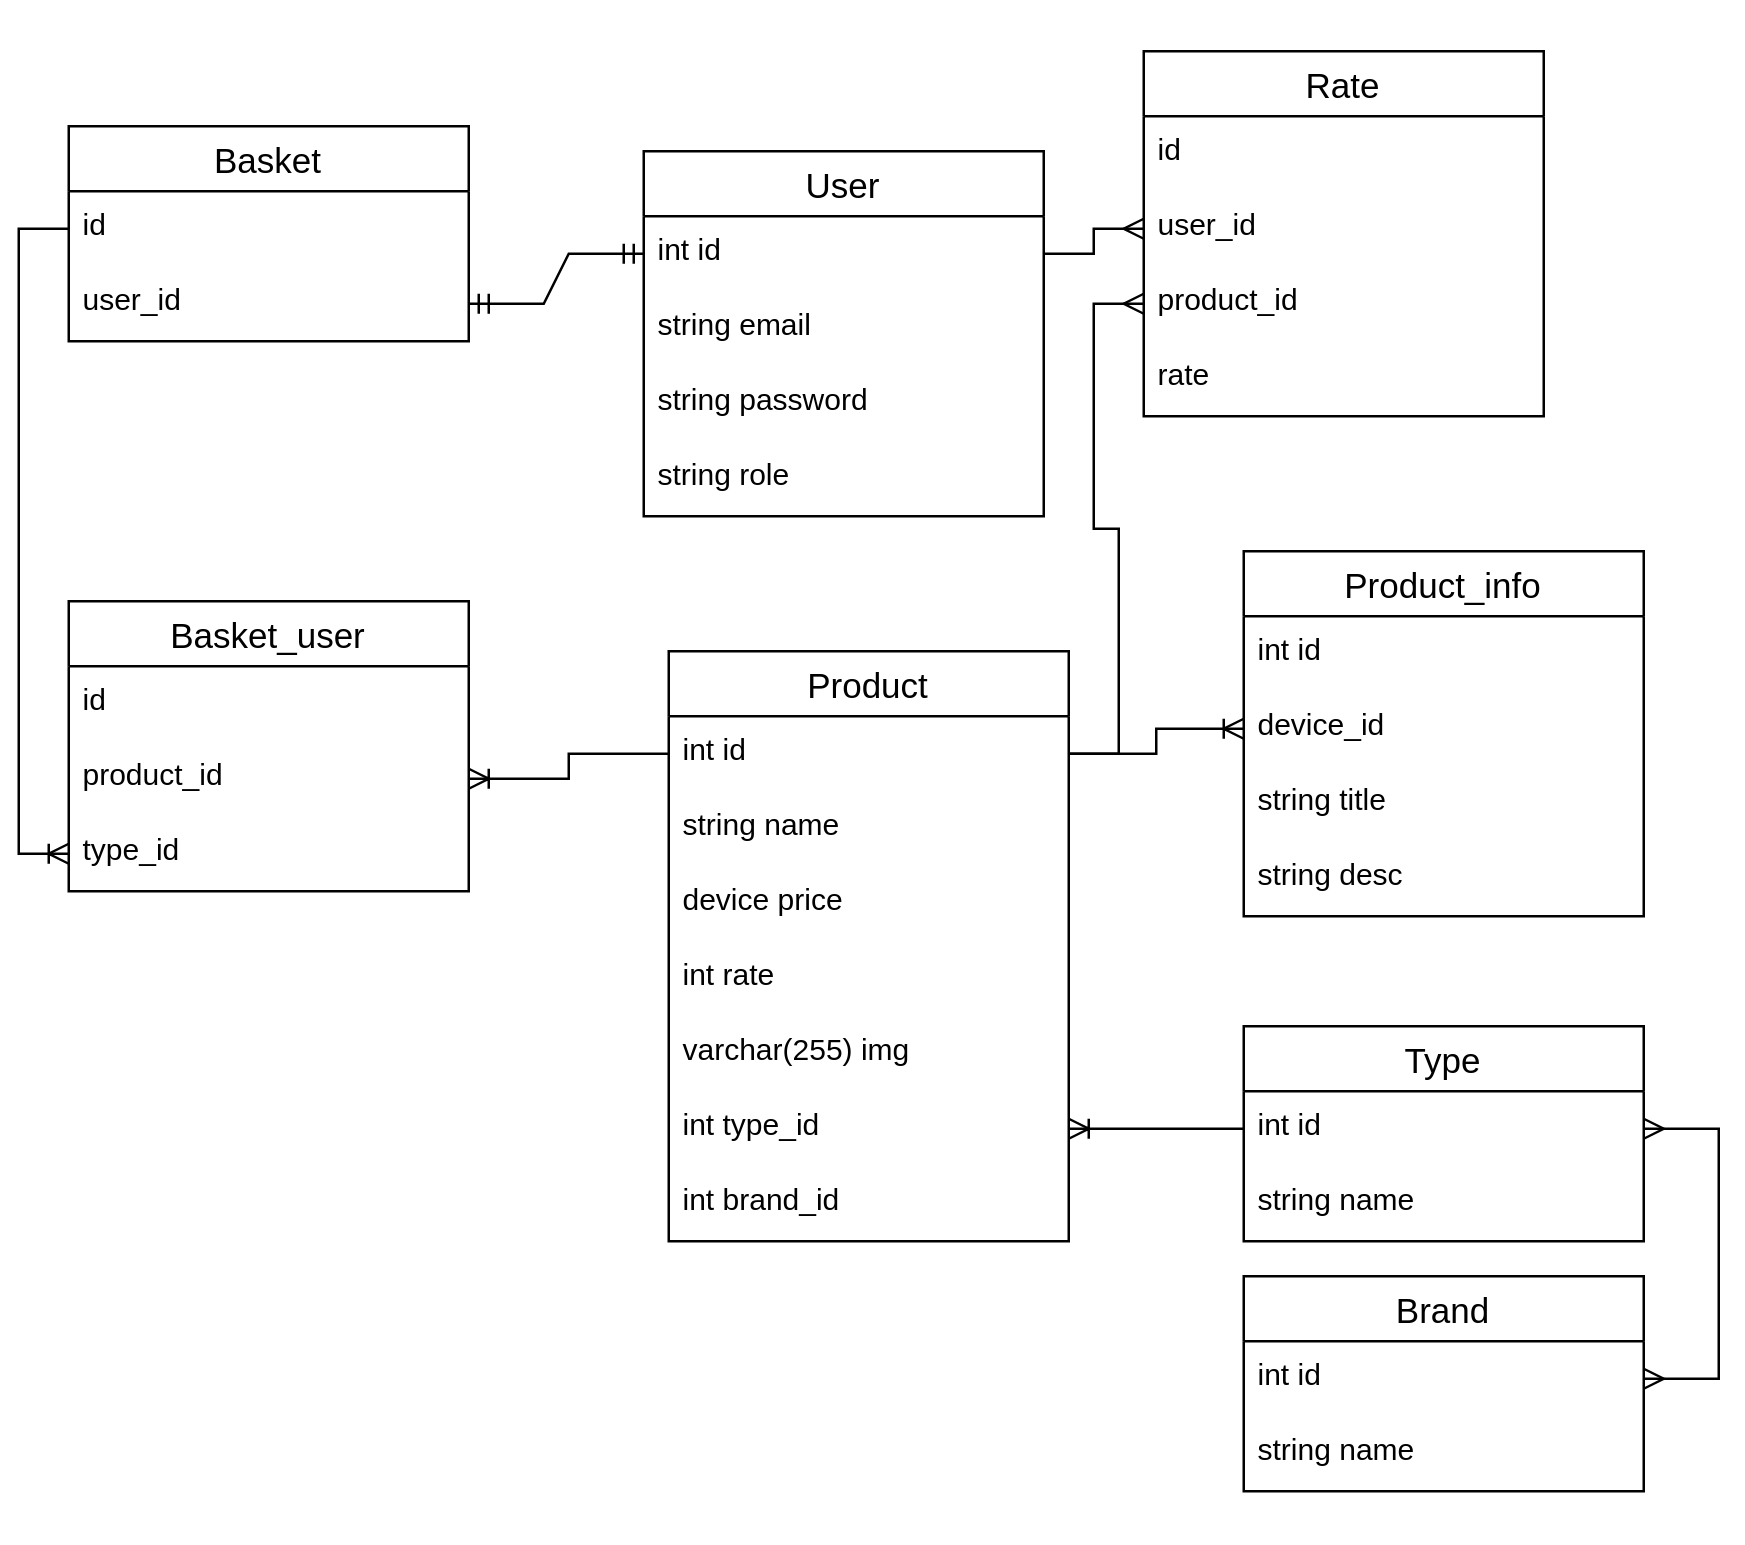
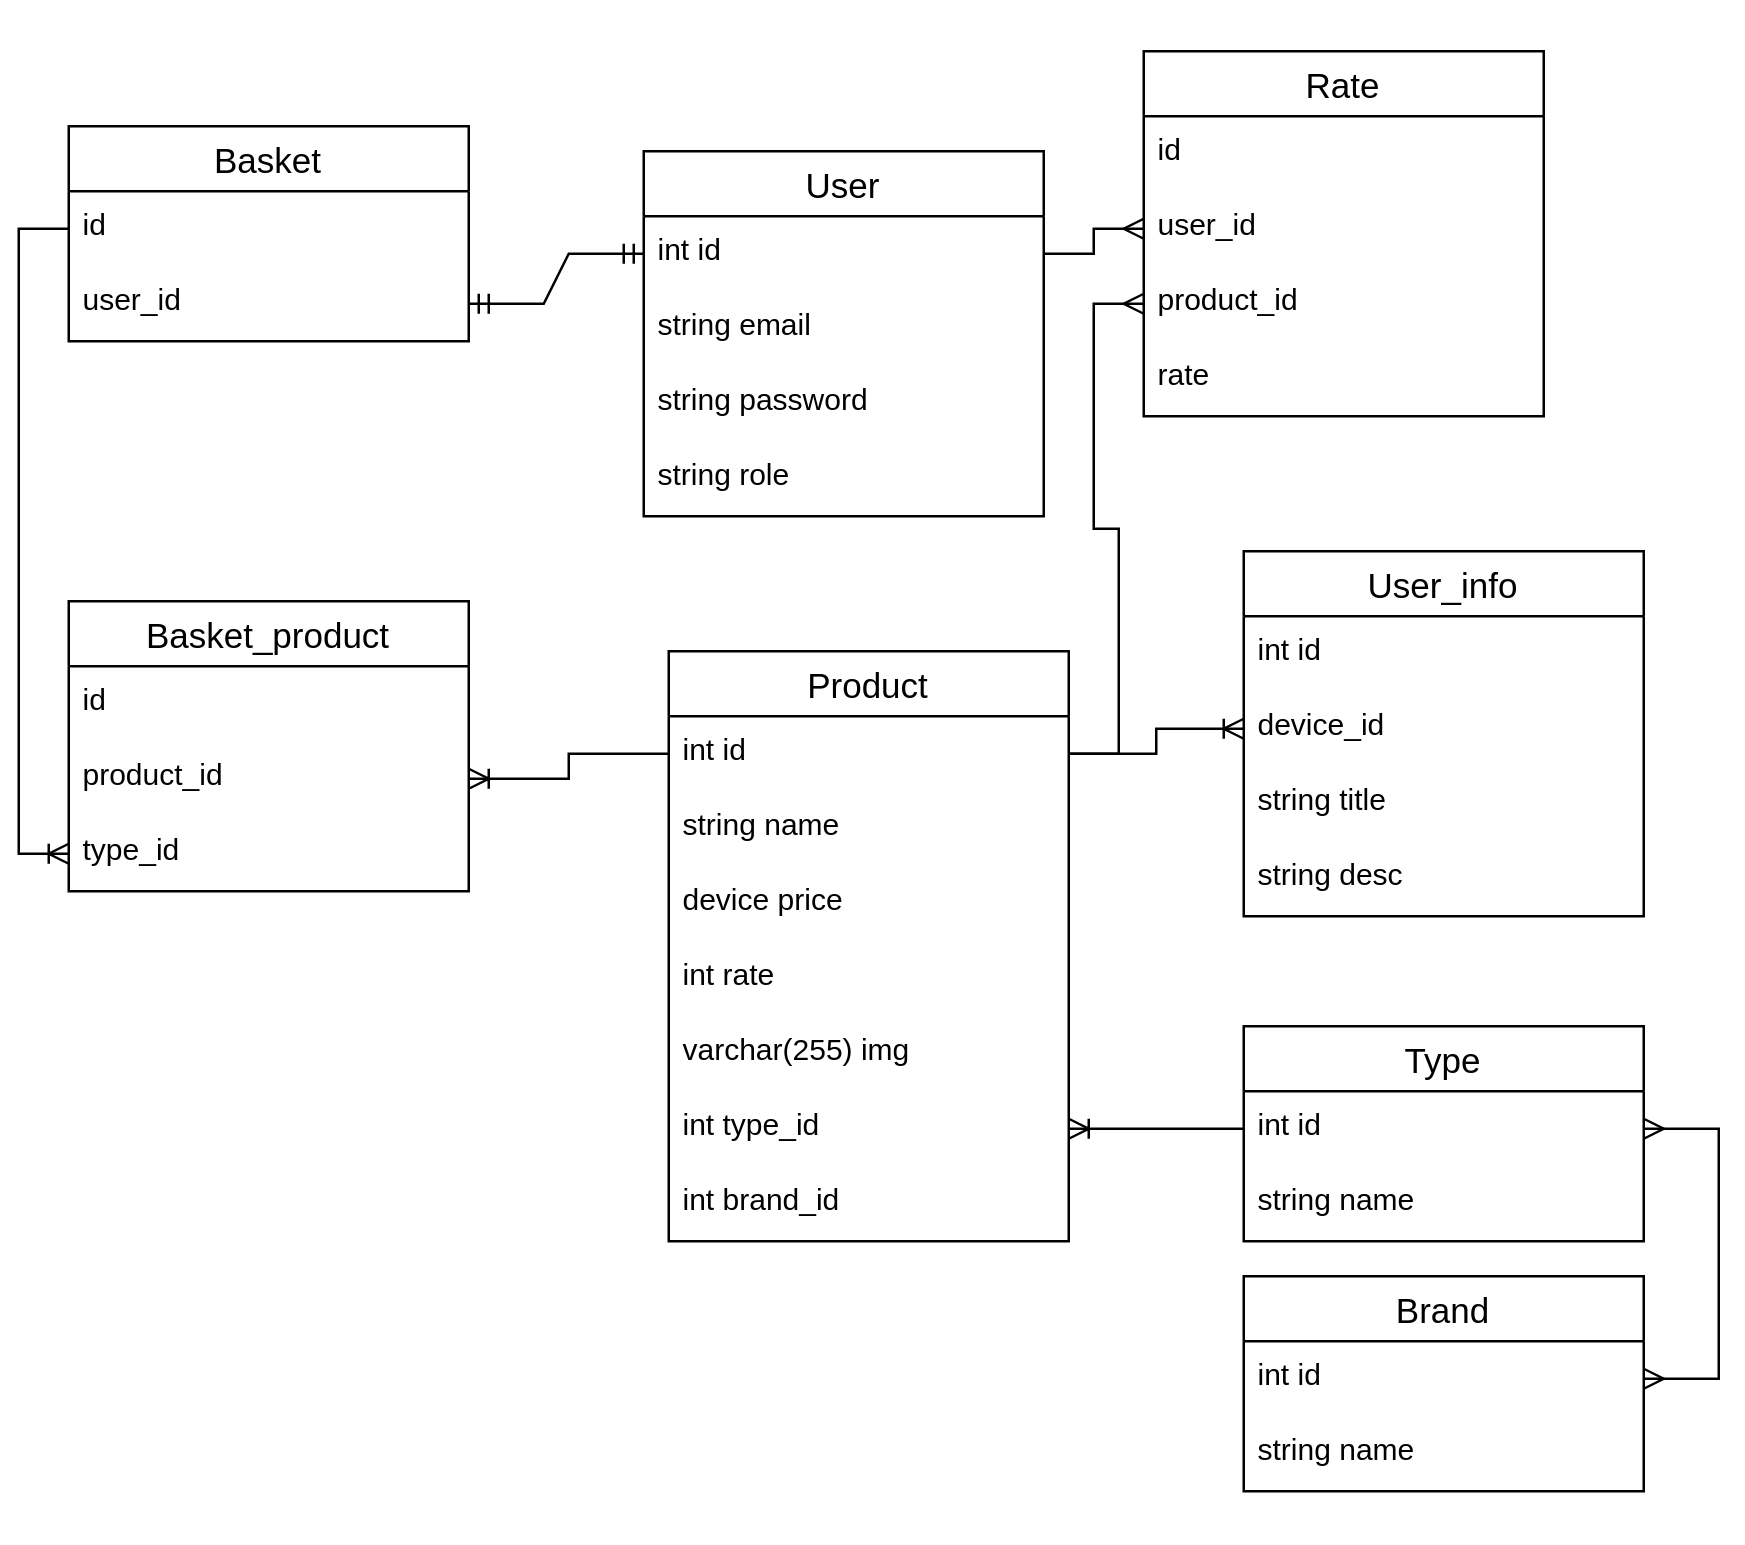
node "Product_info": label "Product_info" -> "User_info"
node "Basket_user": label "Basket_user" -> "Basket_product"
